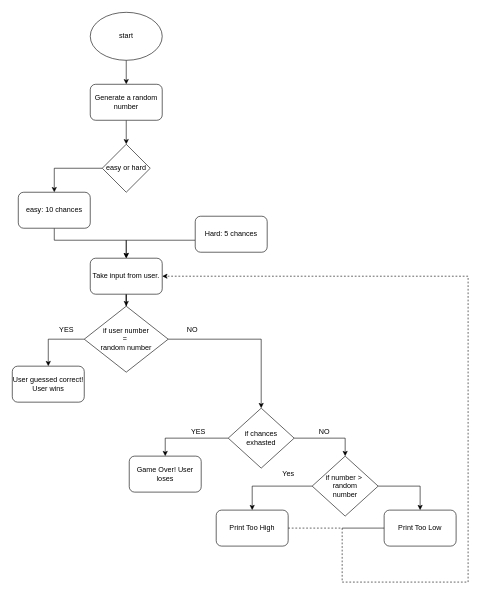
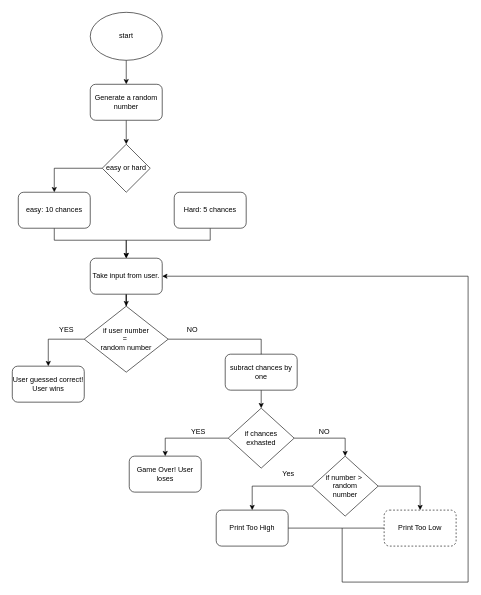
node "Hard: 5 chances": moved (231, 234) -> (210, 210)
node "subract chances by one": added
edge "Print Too High" -> "Take input from user.": style dashed -> solid
node "Print Too Low": style solid -> dashed
